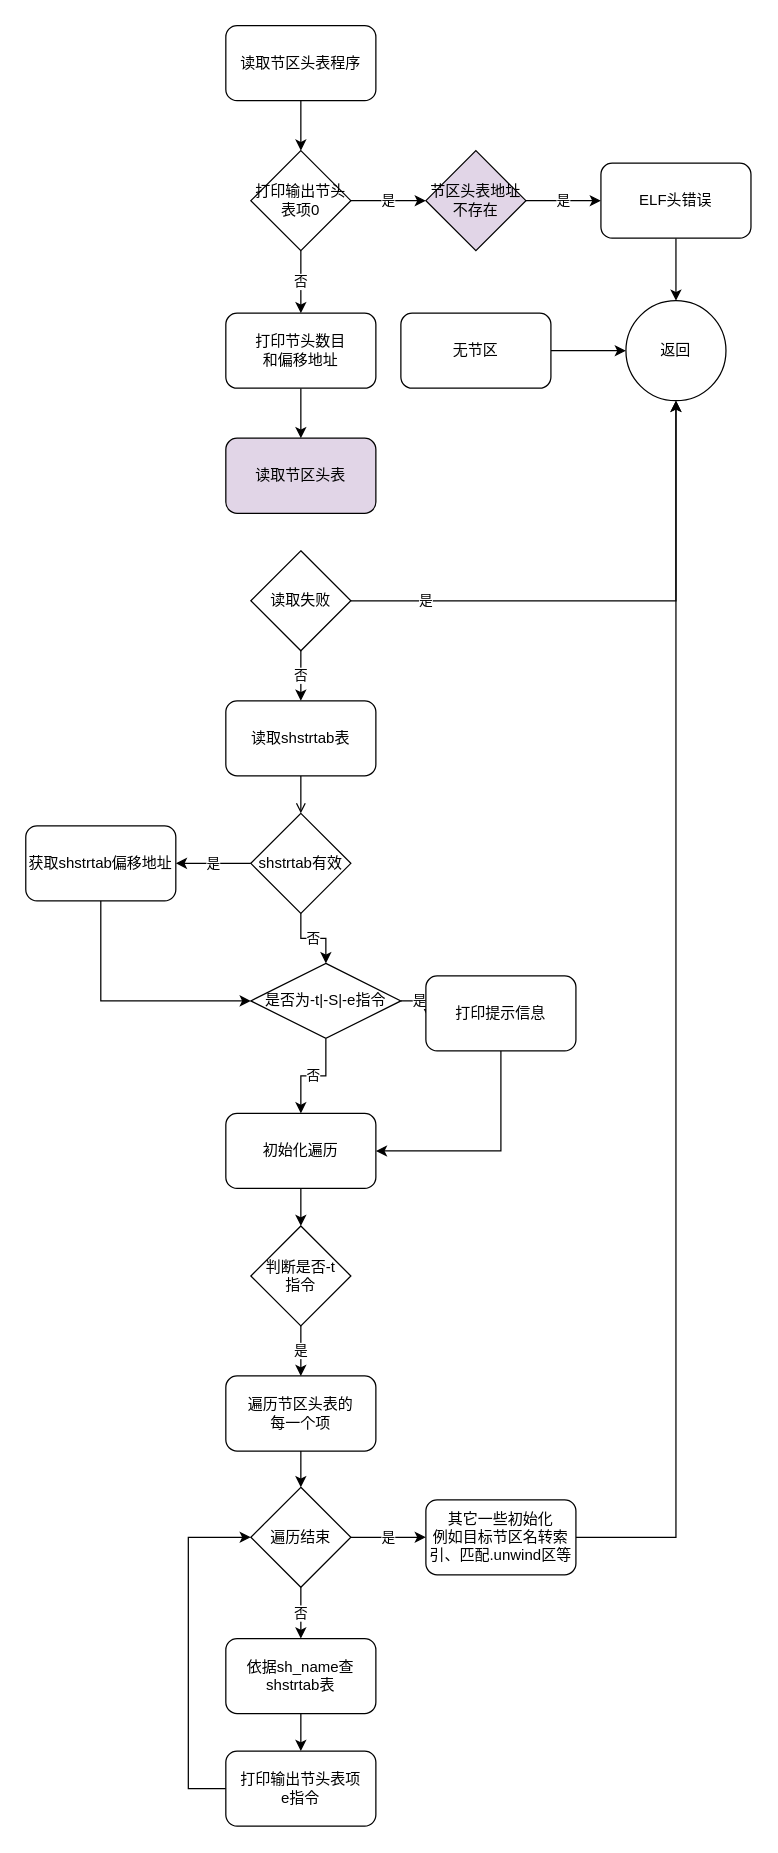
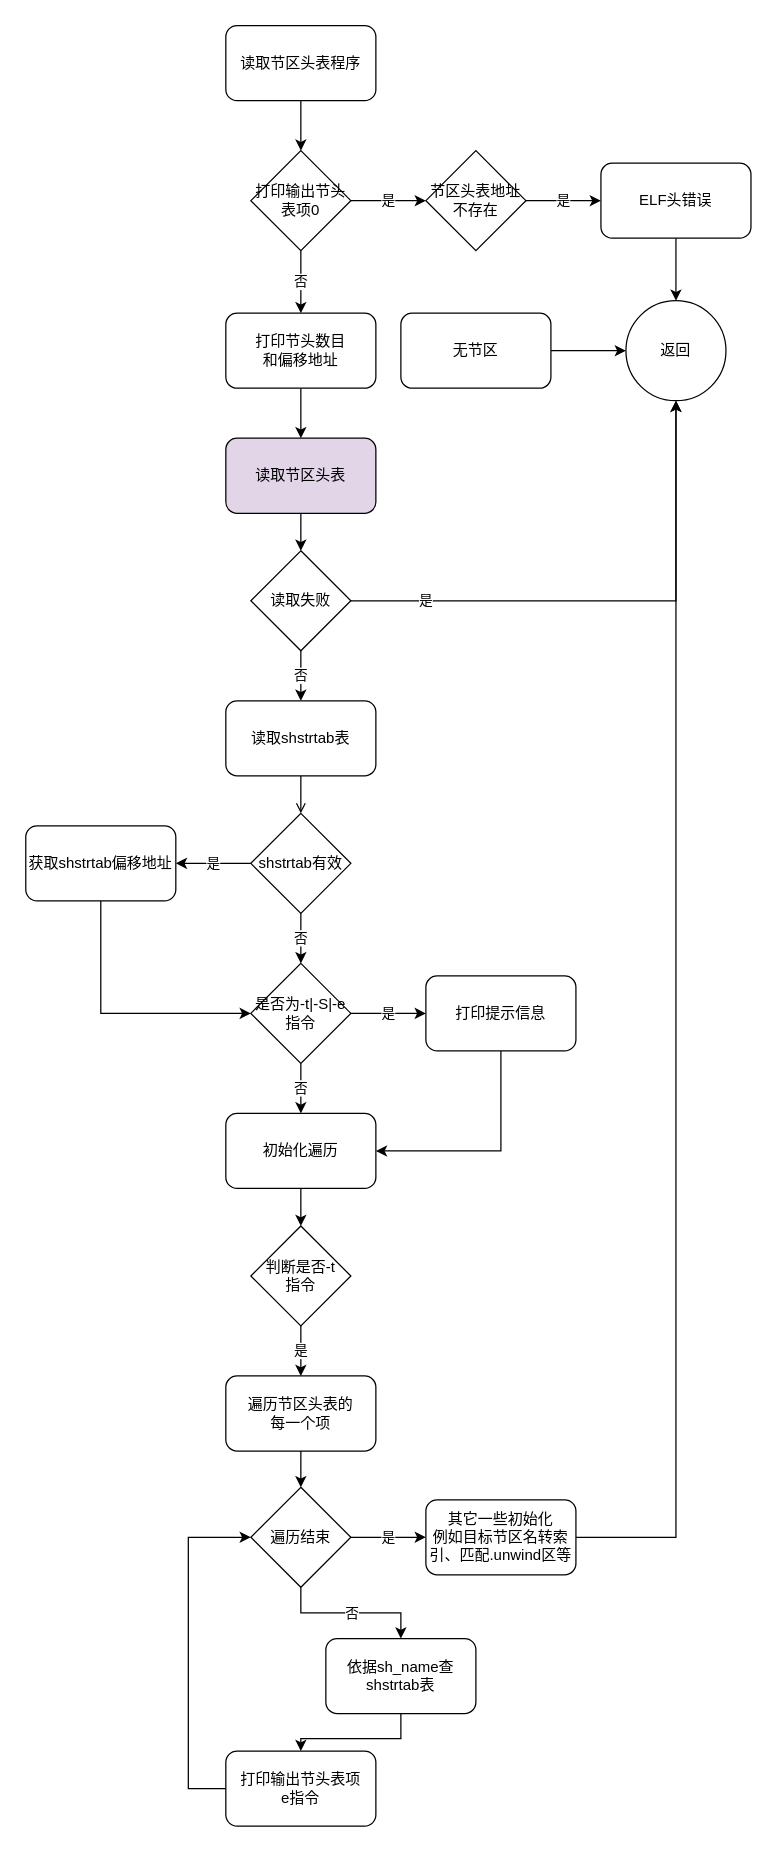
node "节区头表地址不存在": fillcolor #e1d5e7 -> #ffffff
edge "读取节区头表" -> "读取失败": added
node "是否为-t|-S|-e指令": size 150x75 -> 100x100
node "依据sh_name查shstrtab表": moved (301, 1676) -> (401, 1676)
